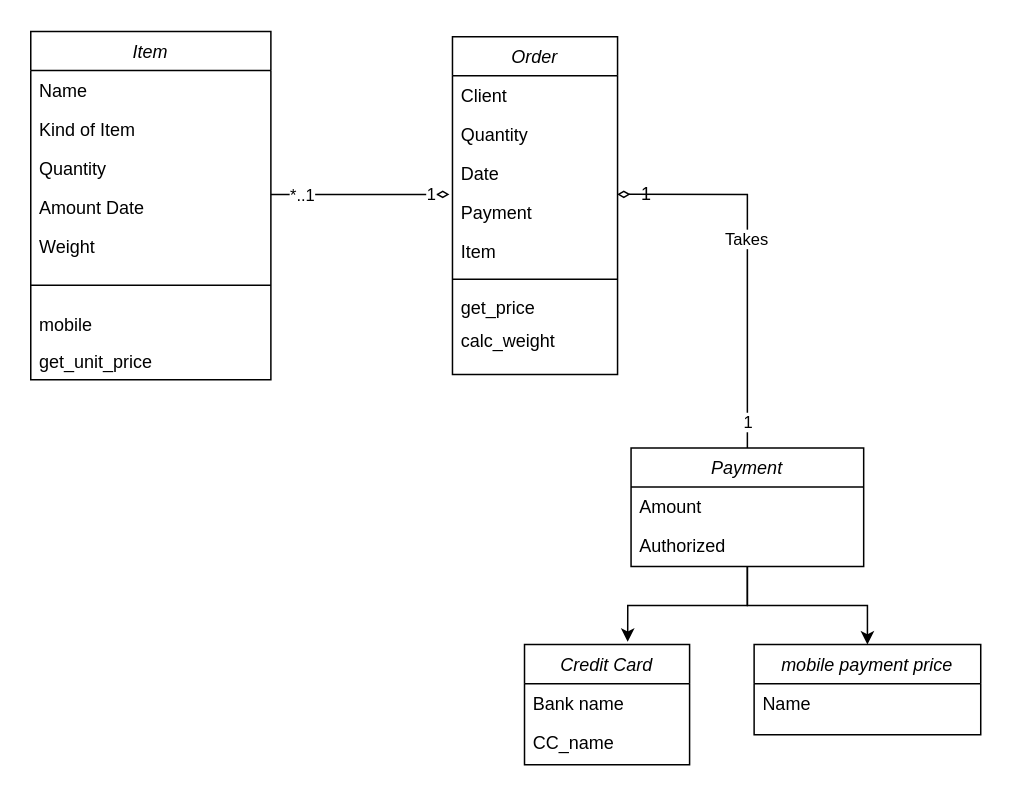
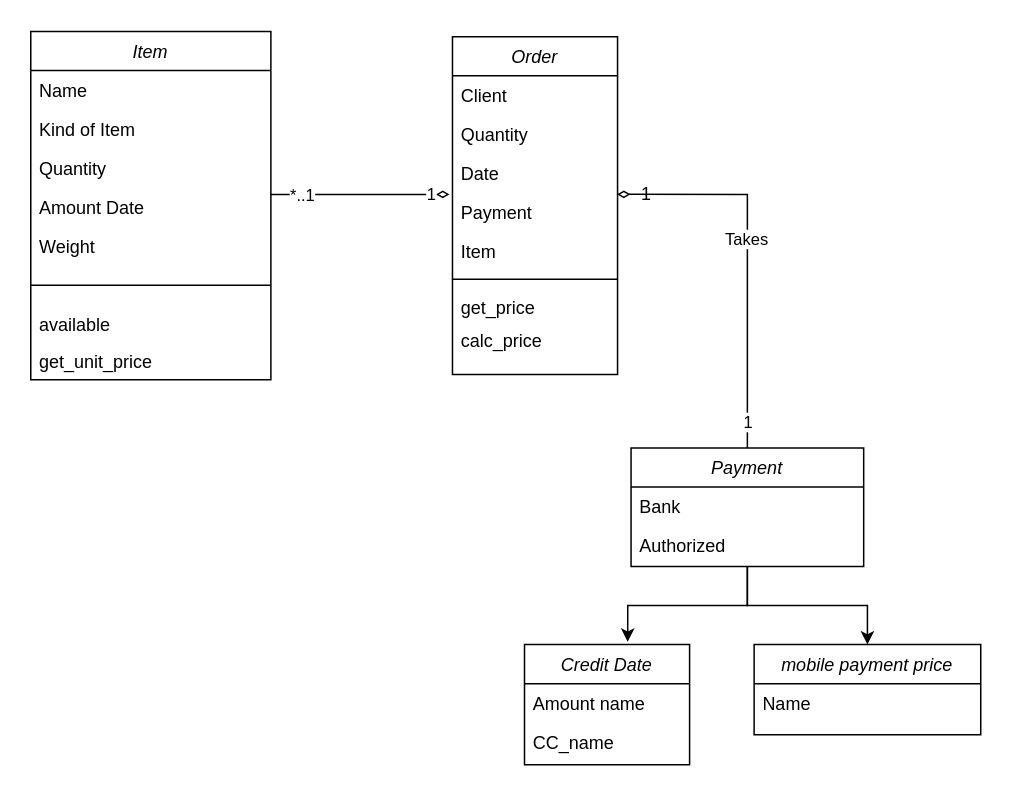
node "mobile": label "mobile" -> "available"
node "calc_weight": label "calc_weight" -> "calc_price"
node "Amount": label "Amount" -> "Bank"
node "Credit Card": label "Credit Card" -> "Credit Date"
node "Bank name": label "Bank name" -> "Amount name"
